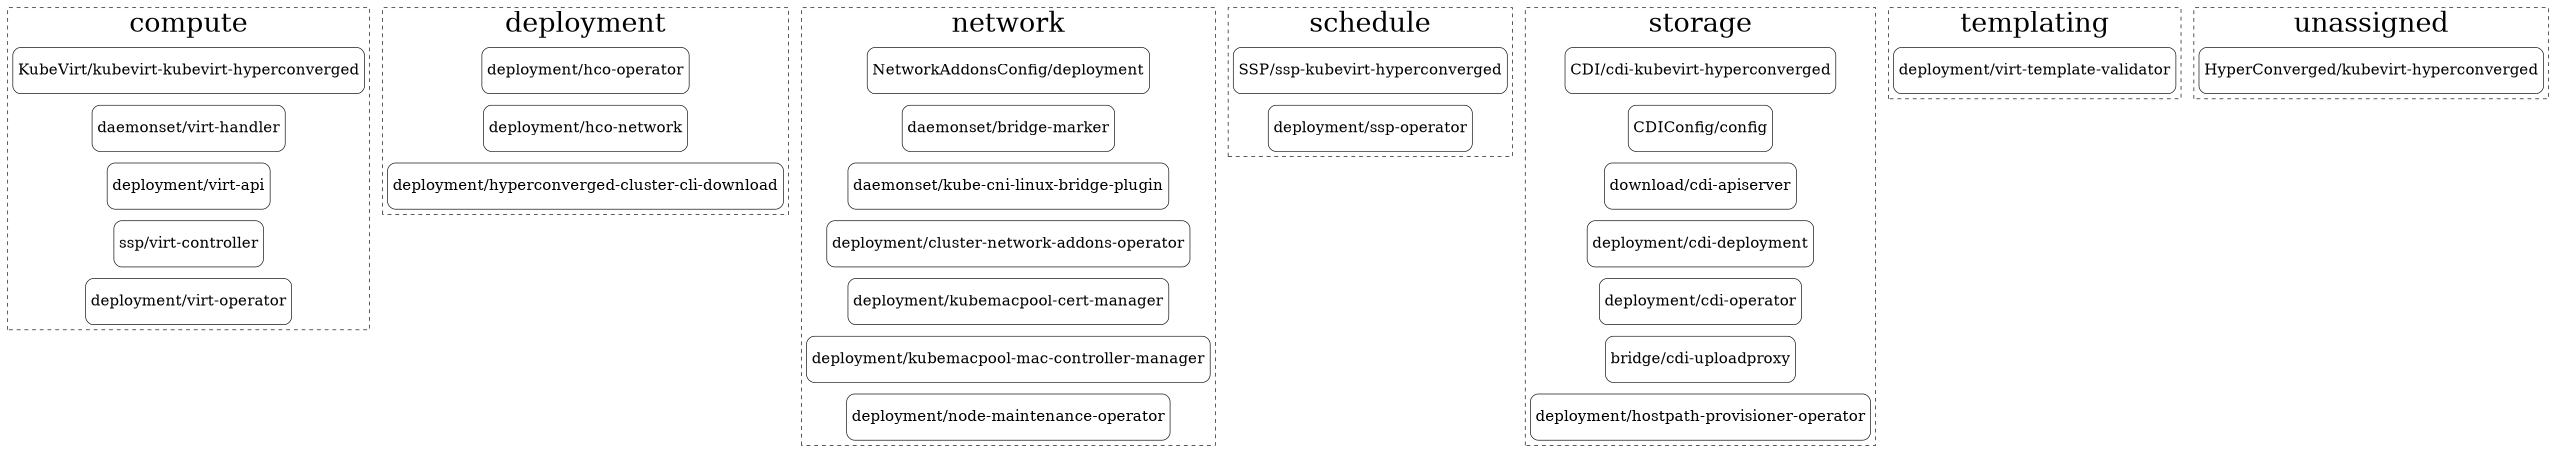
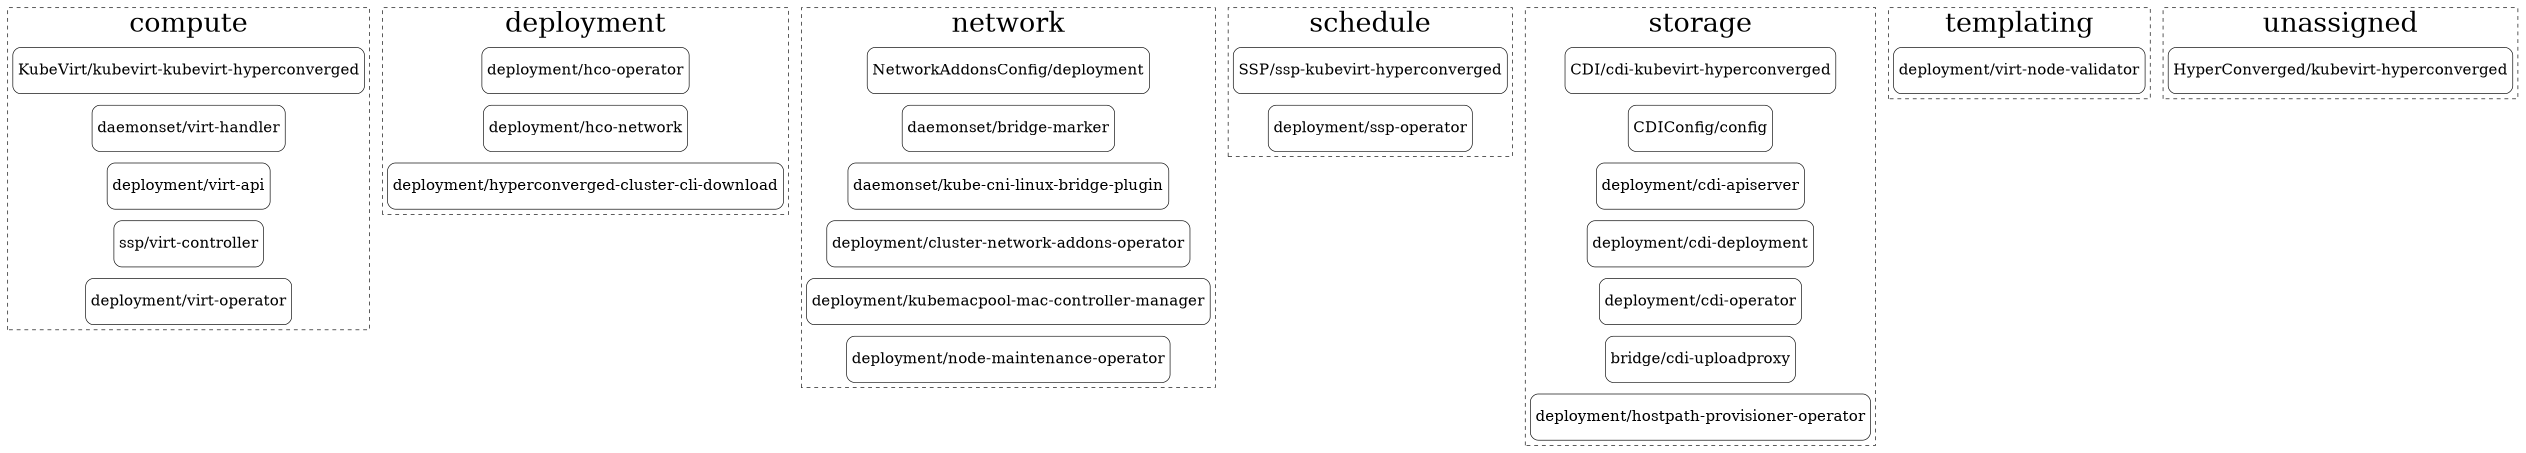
node "deployment/virt-template-validator": label "deployment/virt-template-validator" -> "deployment/virt-node-validator"
node "download/cdi-apiserver": label "download/cdi-apiserver" -> "deployment/cdi-apiserver"
node "deployment/kubemacpool-cert-manager": removed
